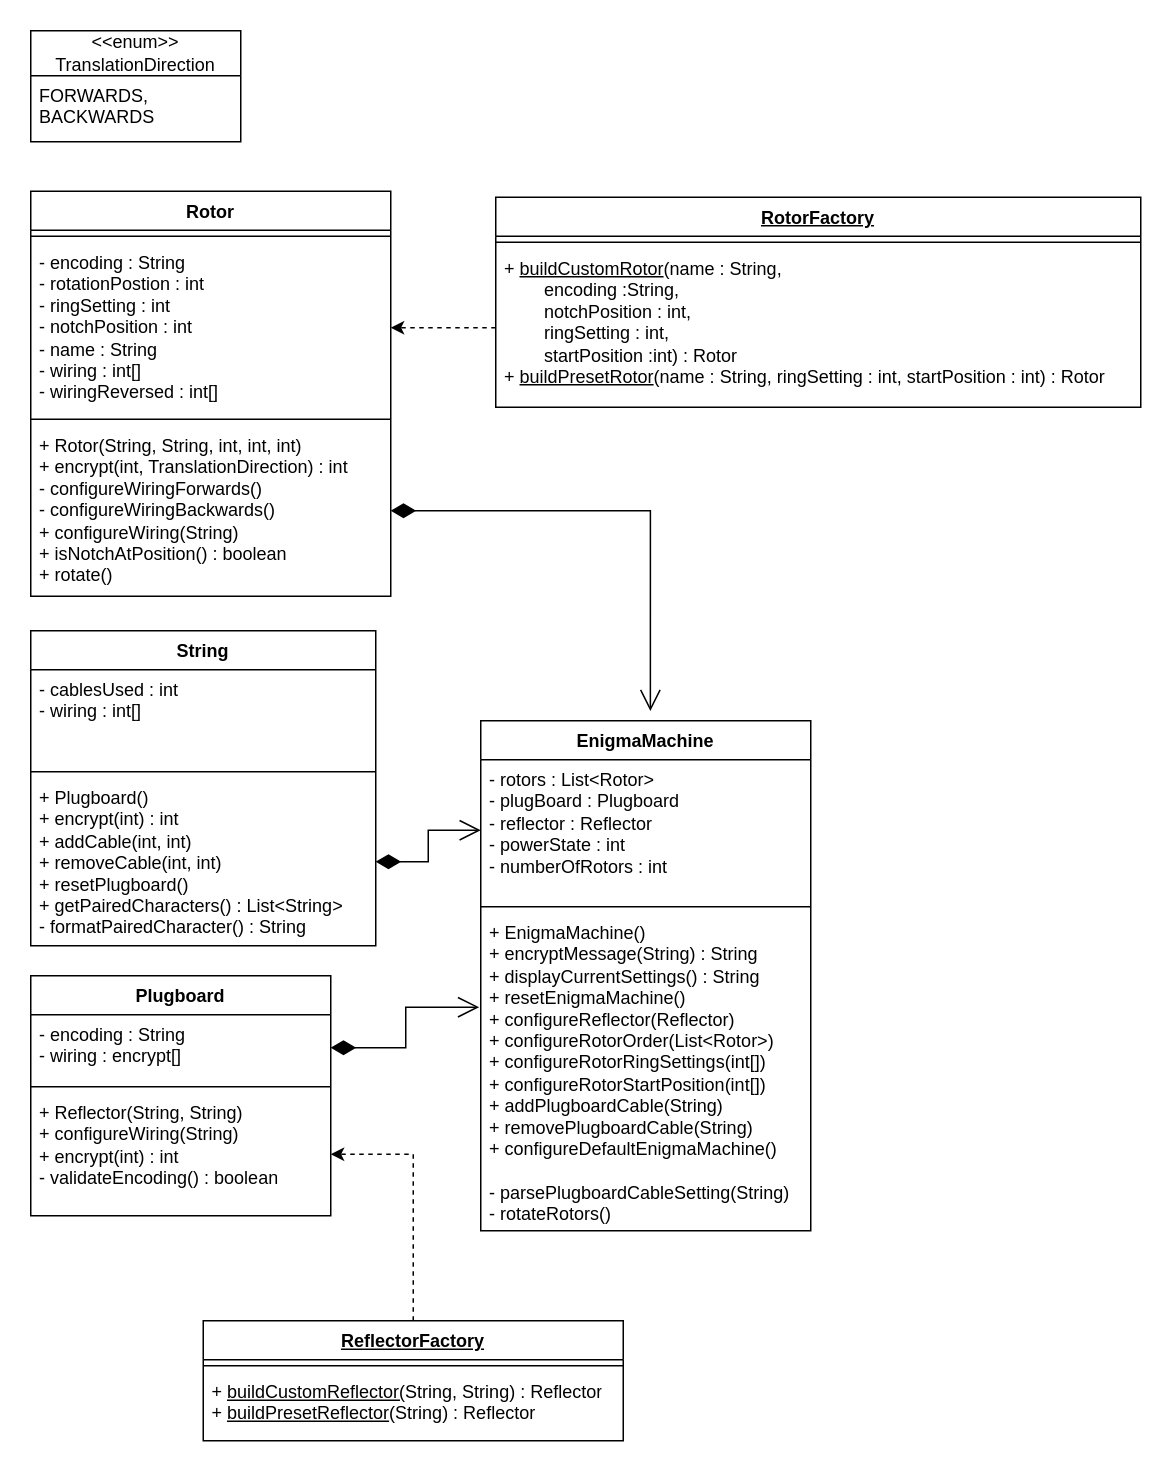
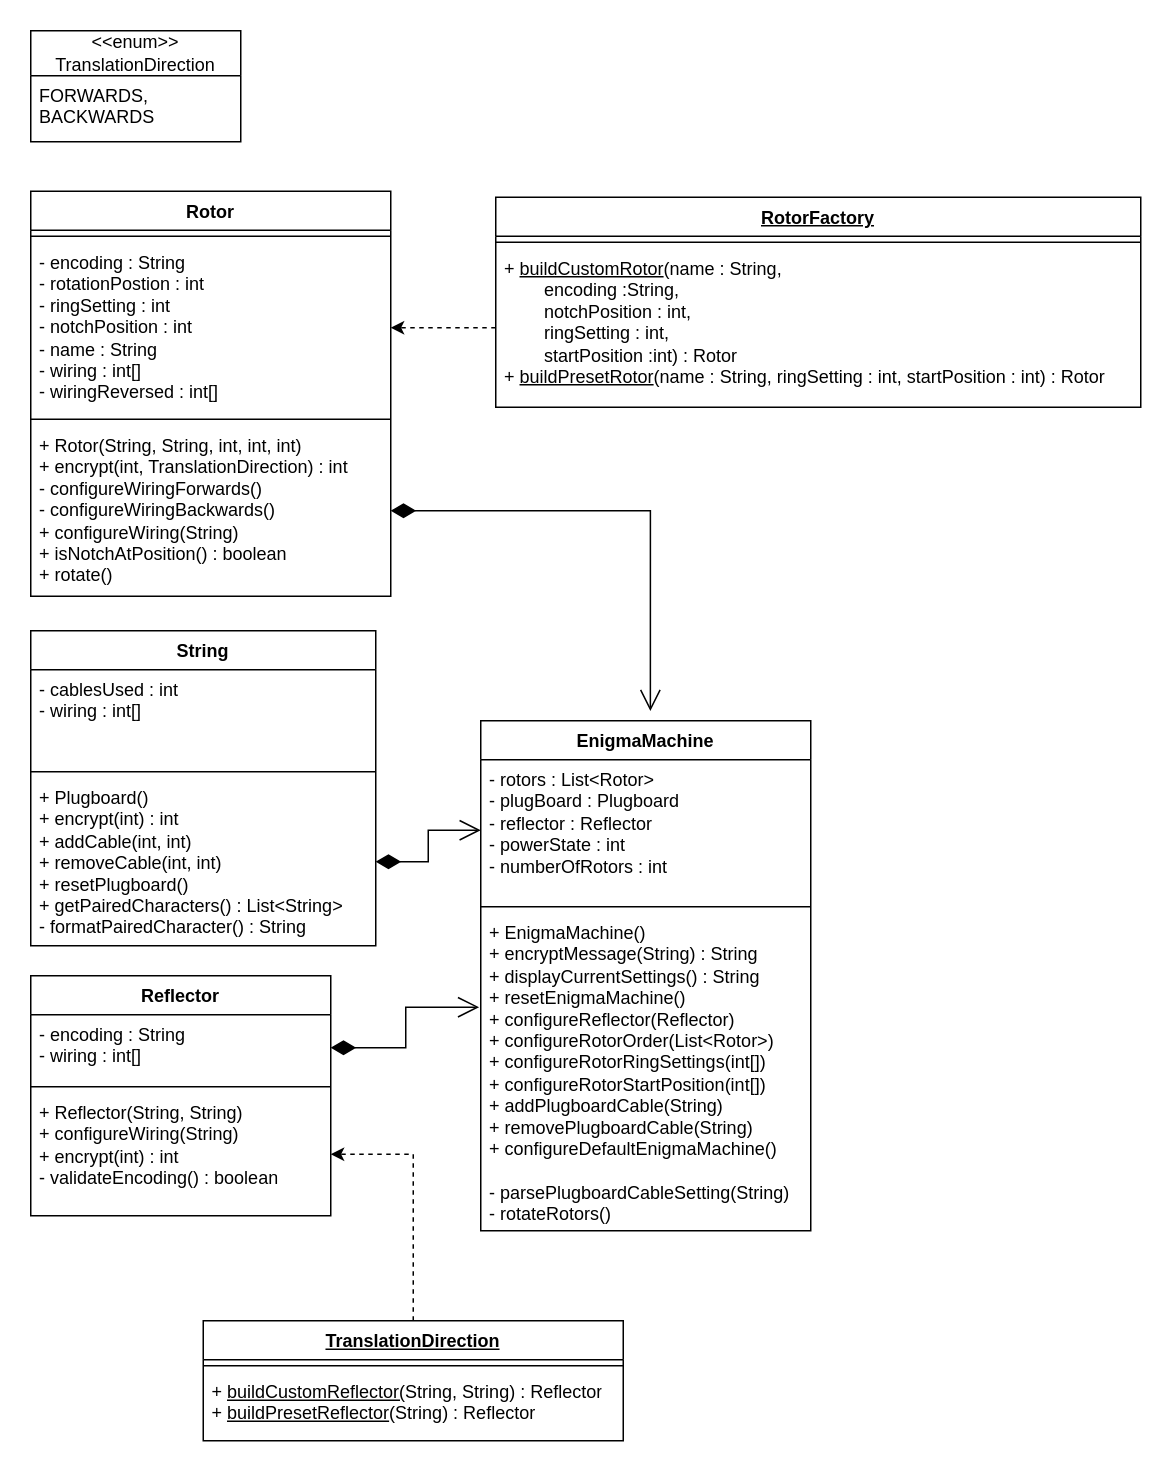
node "Plugboard": label "Plugboard" -> "Reflector"
node "- encoding : String - wiring : encrypt[]": label "- encoding : String - wiring : encrypt[]" -> "- encoding : String - wiring : int[]"
node "ReflectorFactory": label "ReflectorFactory" -> "TranslationDirection"
